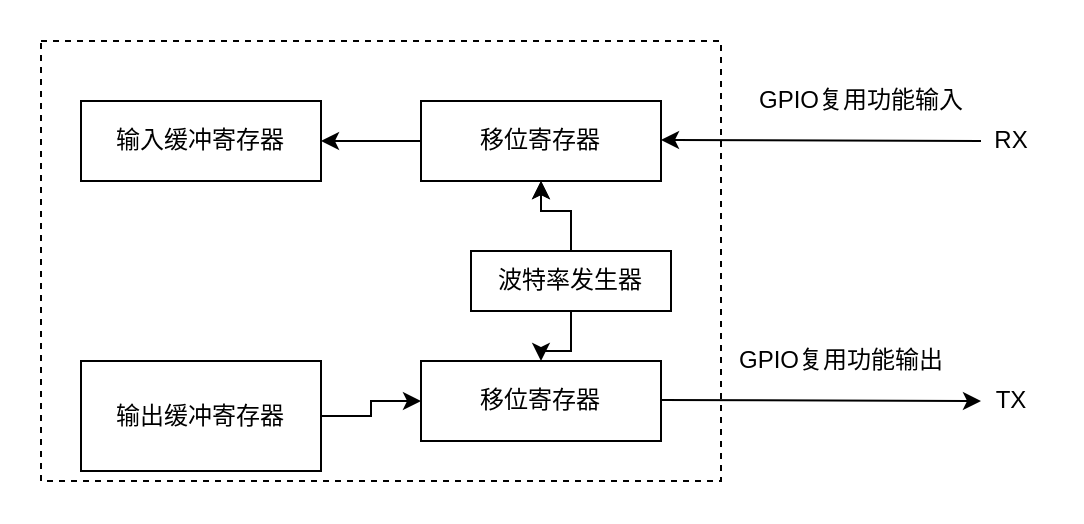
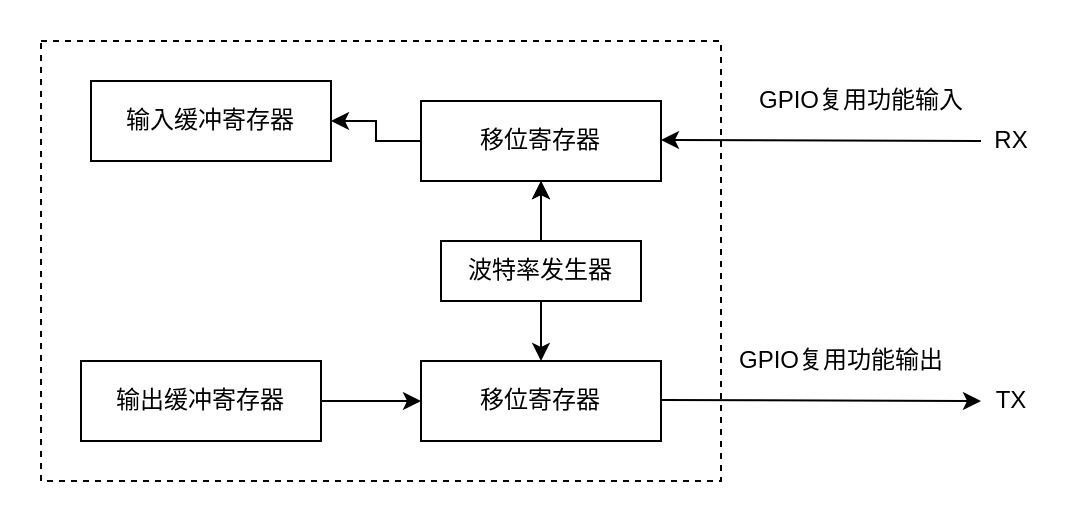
node "输入缓冲寄存器": moved (201, 141) -> (211, 121)
node "波特率发生器": moved (571, 281) -> (541, 271)
node "输出缓冲寄存器": size 240x110 -> 240x80
